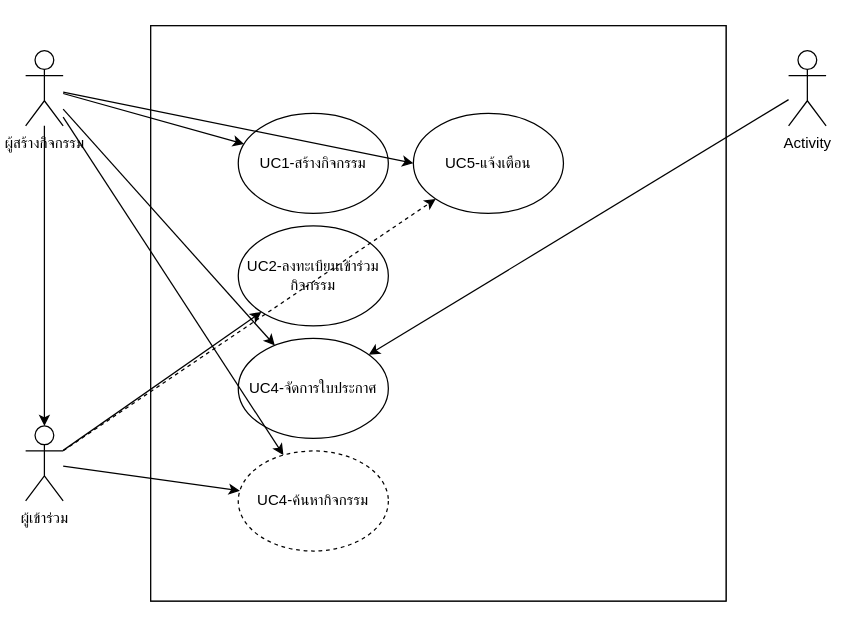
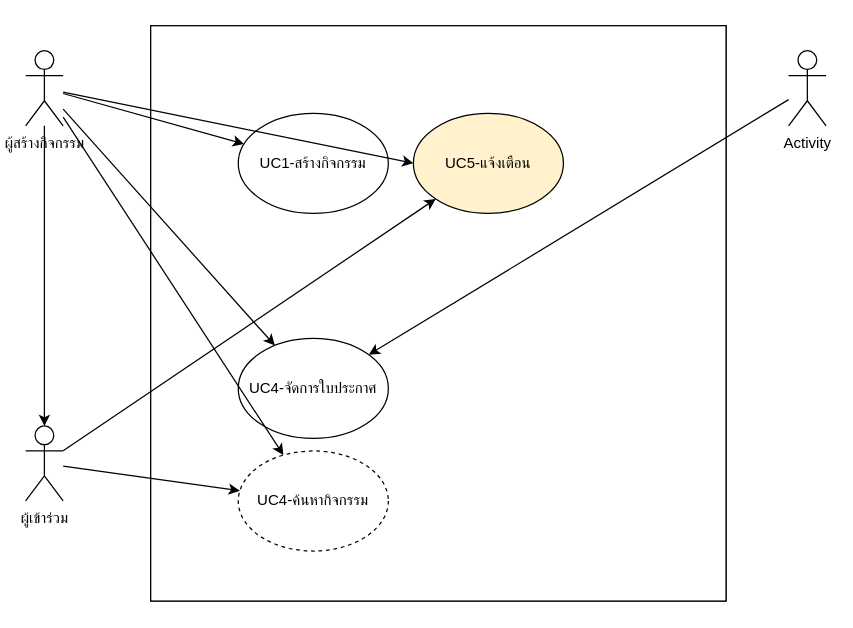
node "UC5-แจ้งเตือน": fillcolor #ffffff -> #fff2cc
node "UC2-ลงทะเบียนเข้าร่วมกิจกรรม": removed
edge "ผู้เข้าร่วม" -> "UC5-แจ้งเตือน": style dashed -> solid
edge "ผู้เข้าร่วม" -> "UC2-ลงทะเบียนเข้าร่วมกิจกรรม": removed
